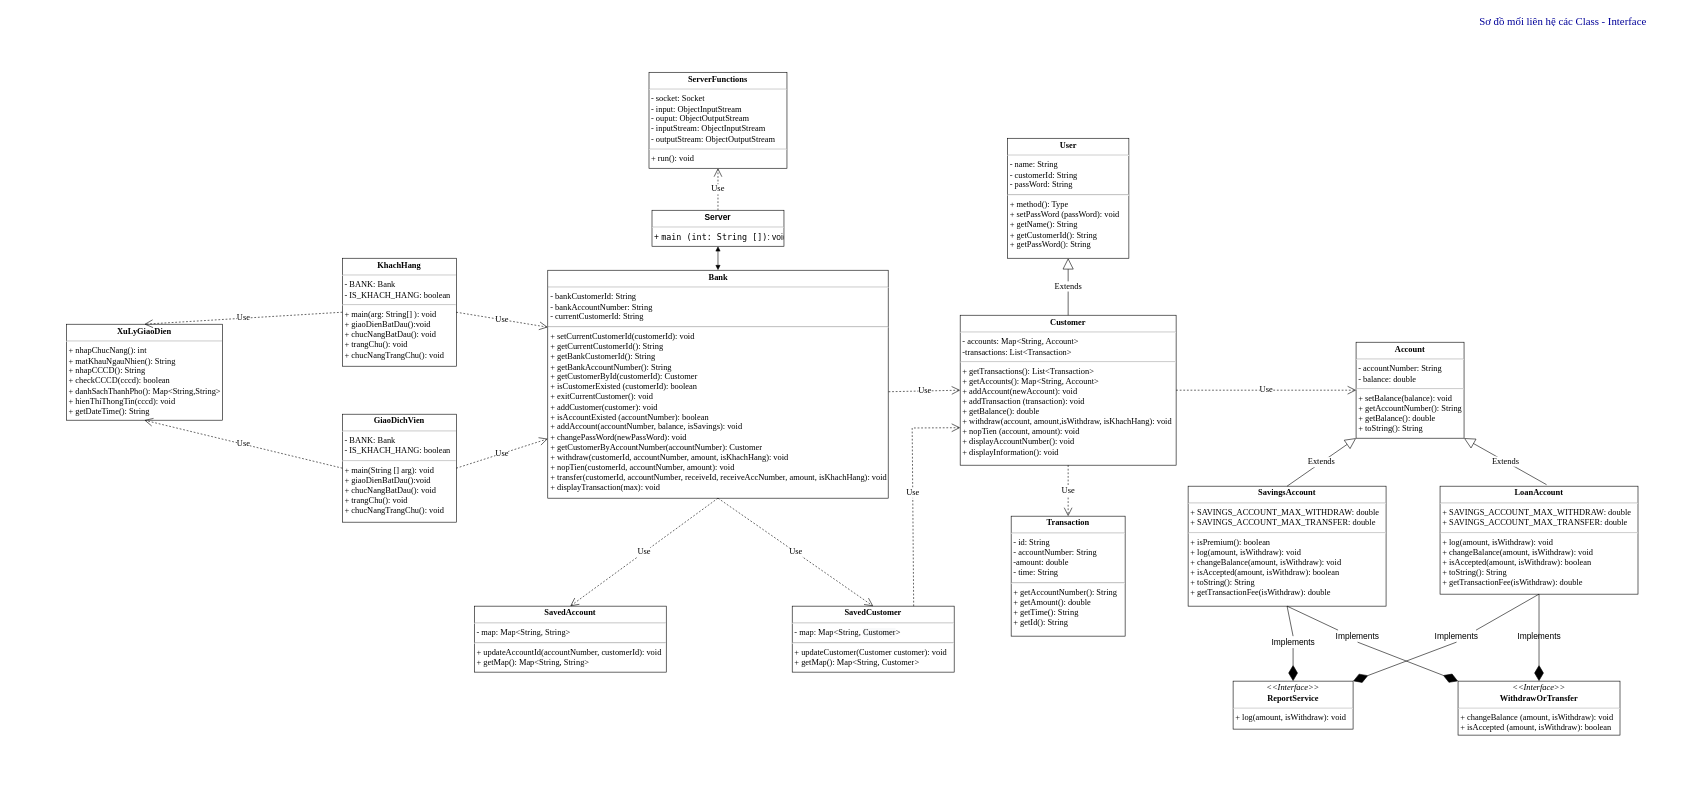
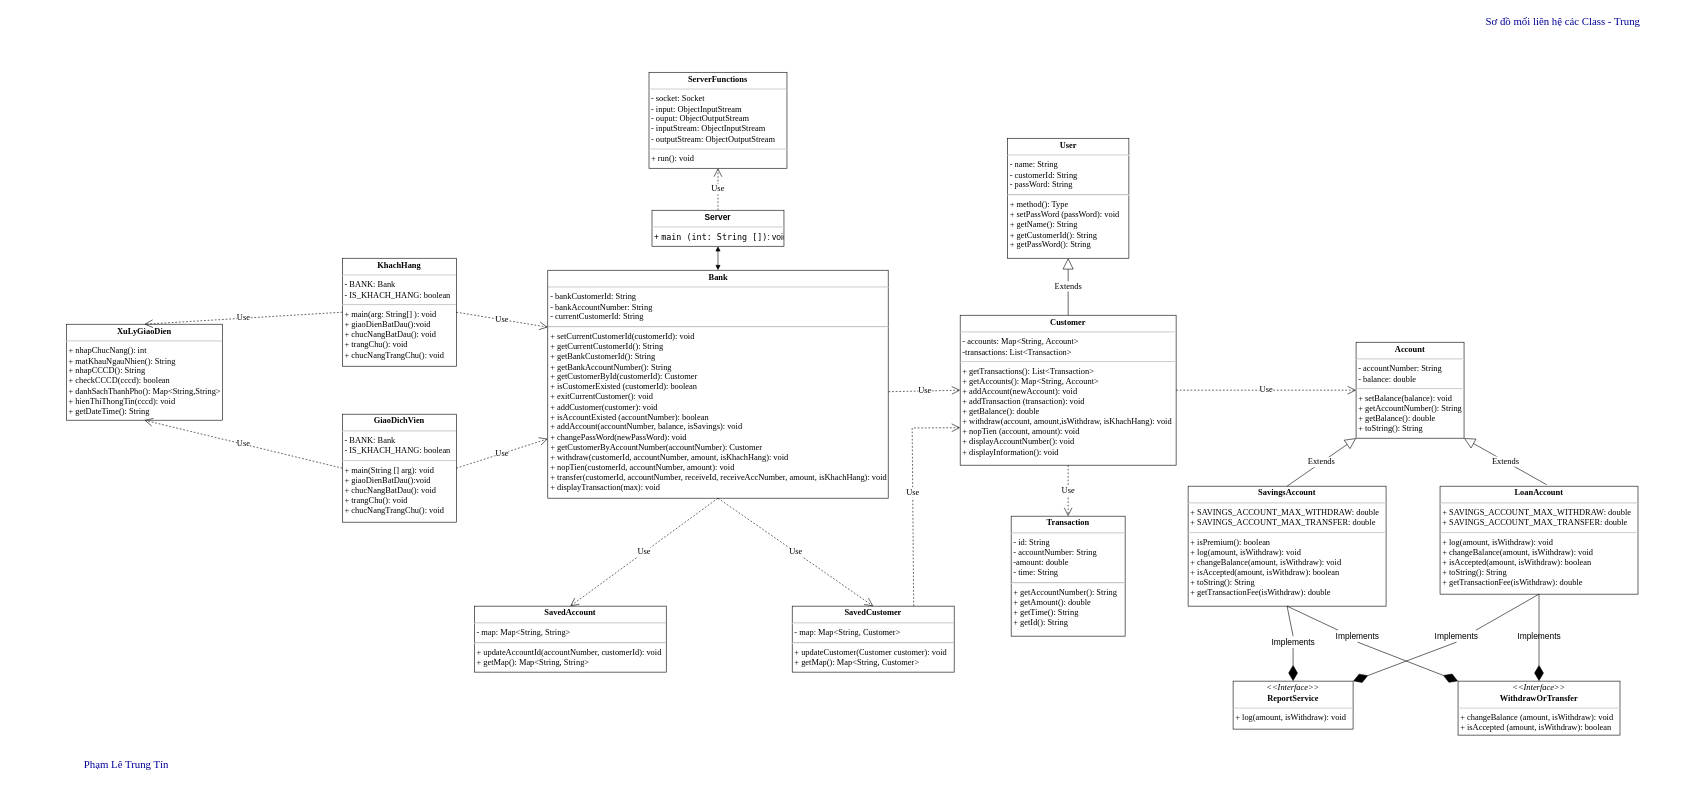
node "Sơ đồ mối liên hệ các Class - Interface": label "Sơ đồ mối liên hệ các Class - Interface" -> "Sơ đồ mối liên hệ các Class - Trung"
node "Phạm Lê Trung Tín": added
